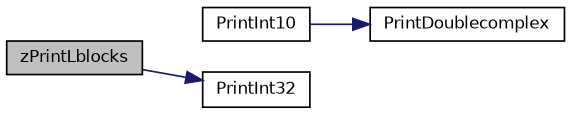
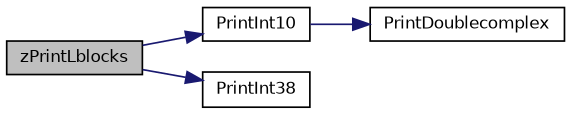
edge "zPrintLblocks" -> "PrintInt10": added
node "PrintInt32": label "PrintInt32" -> "PrintInt38"
